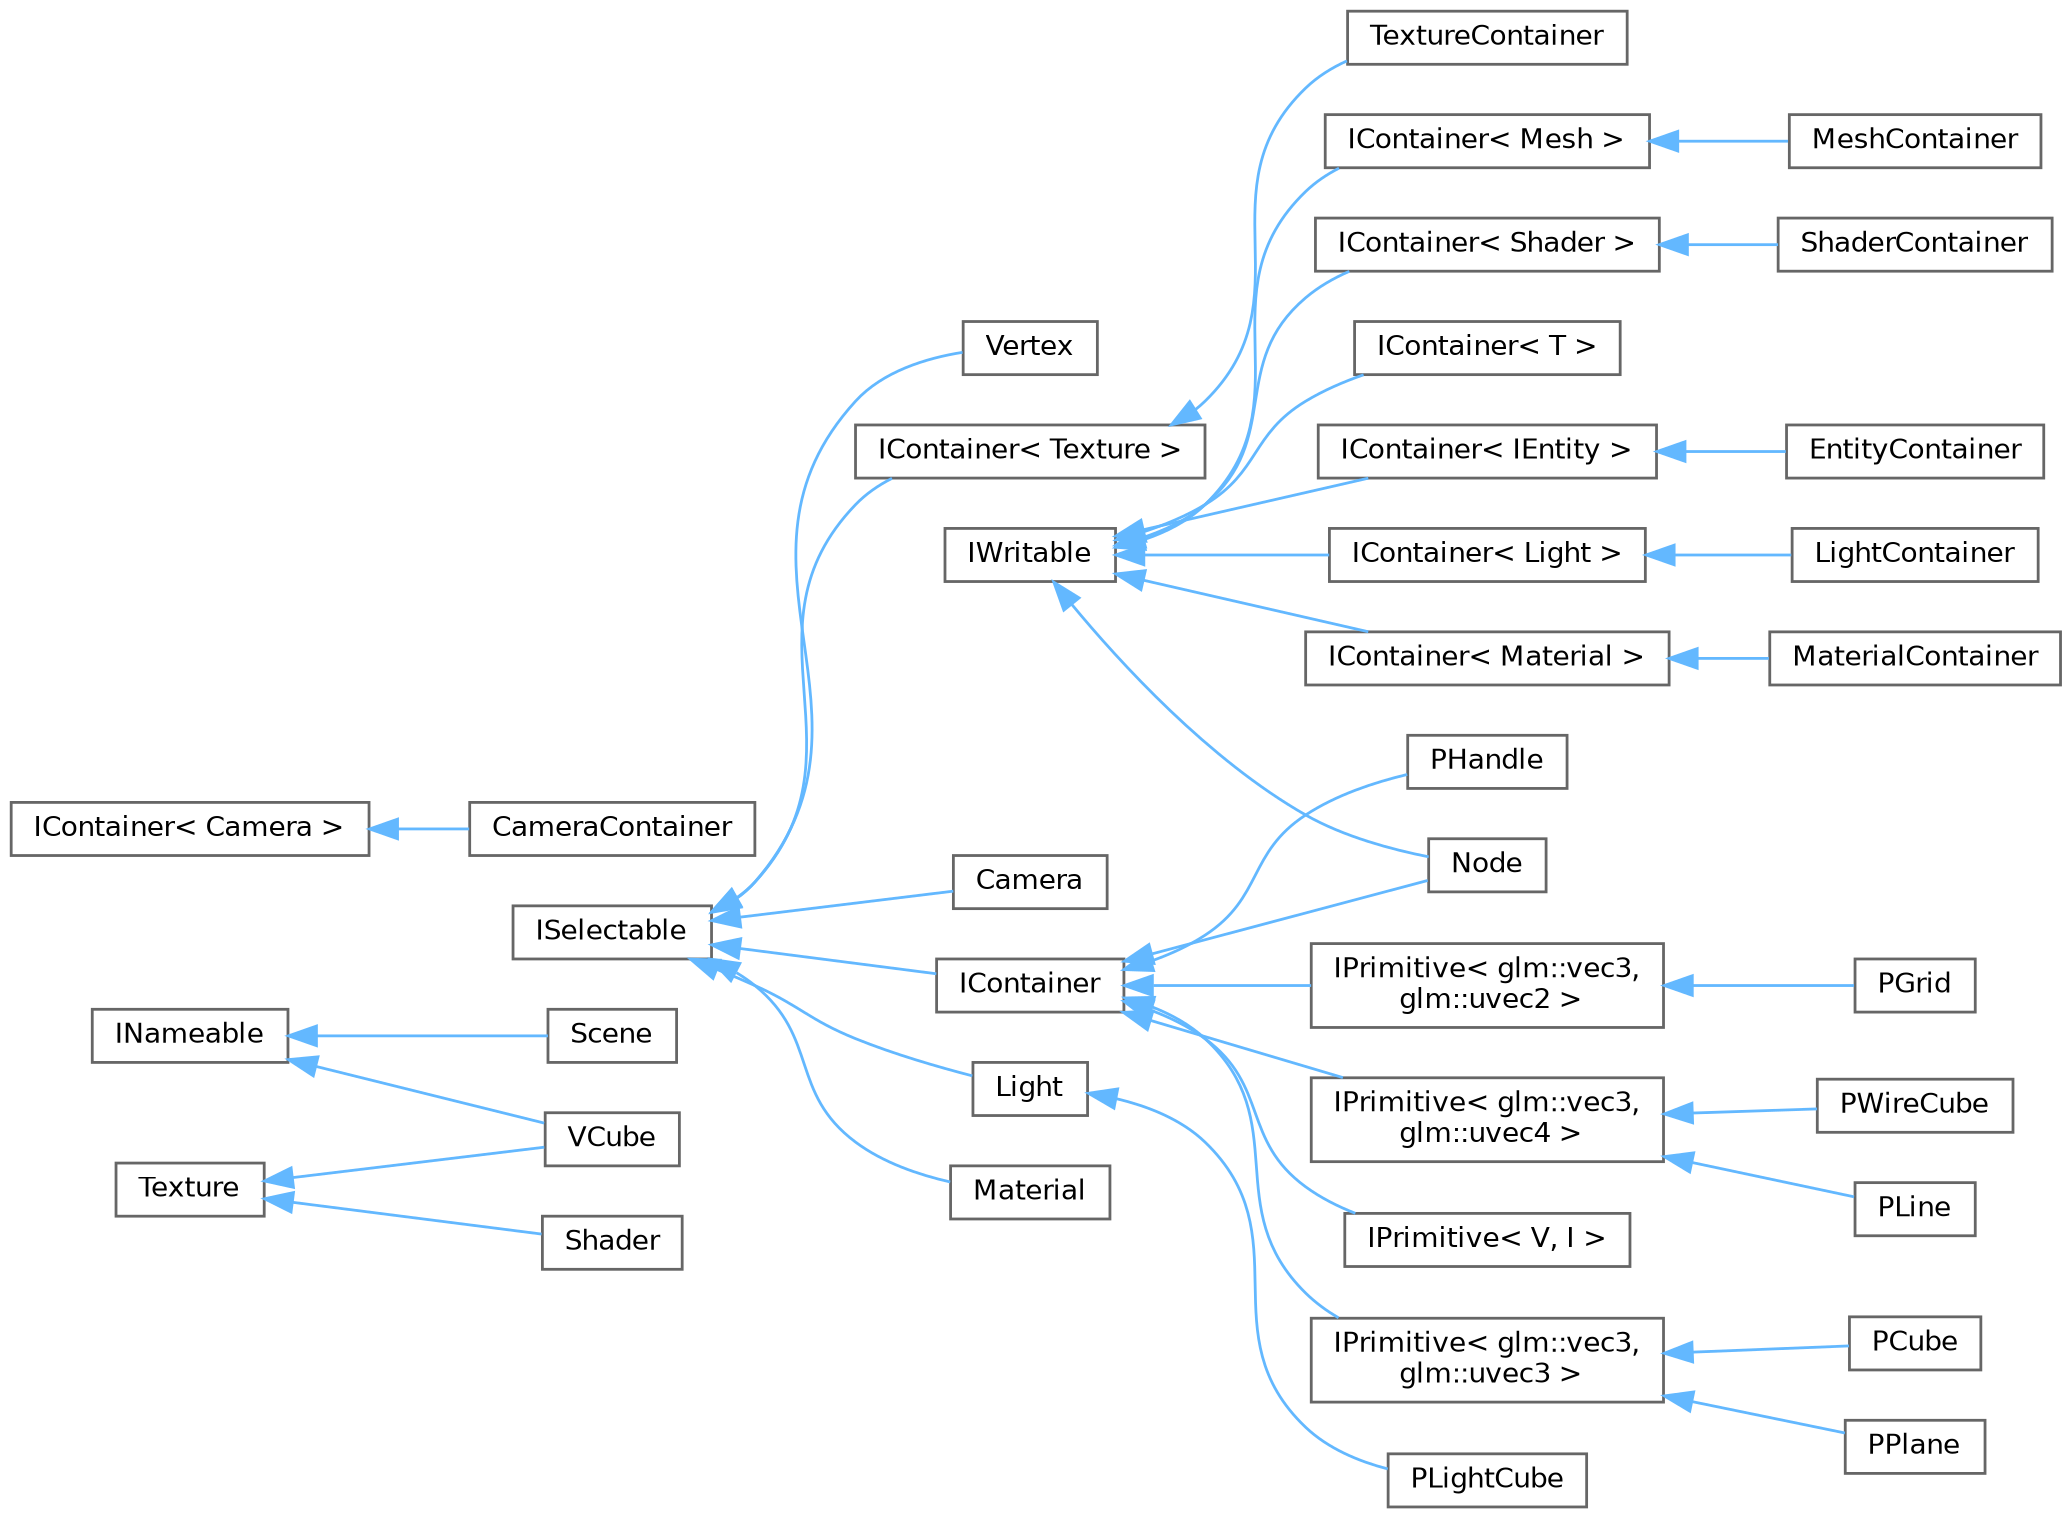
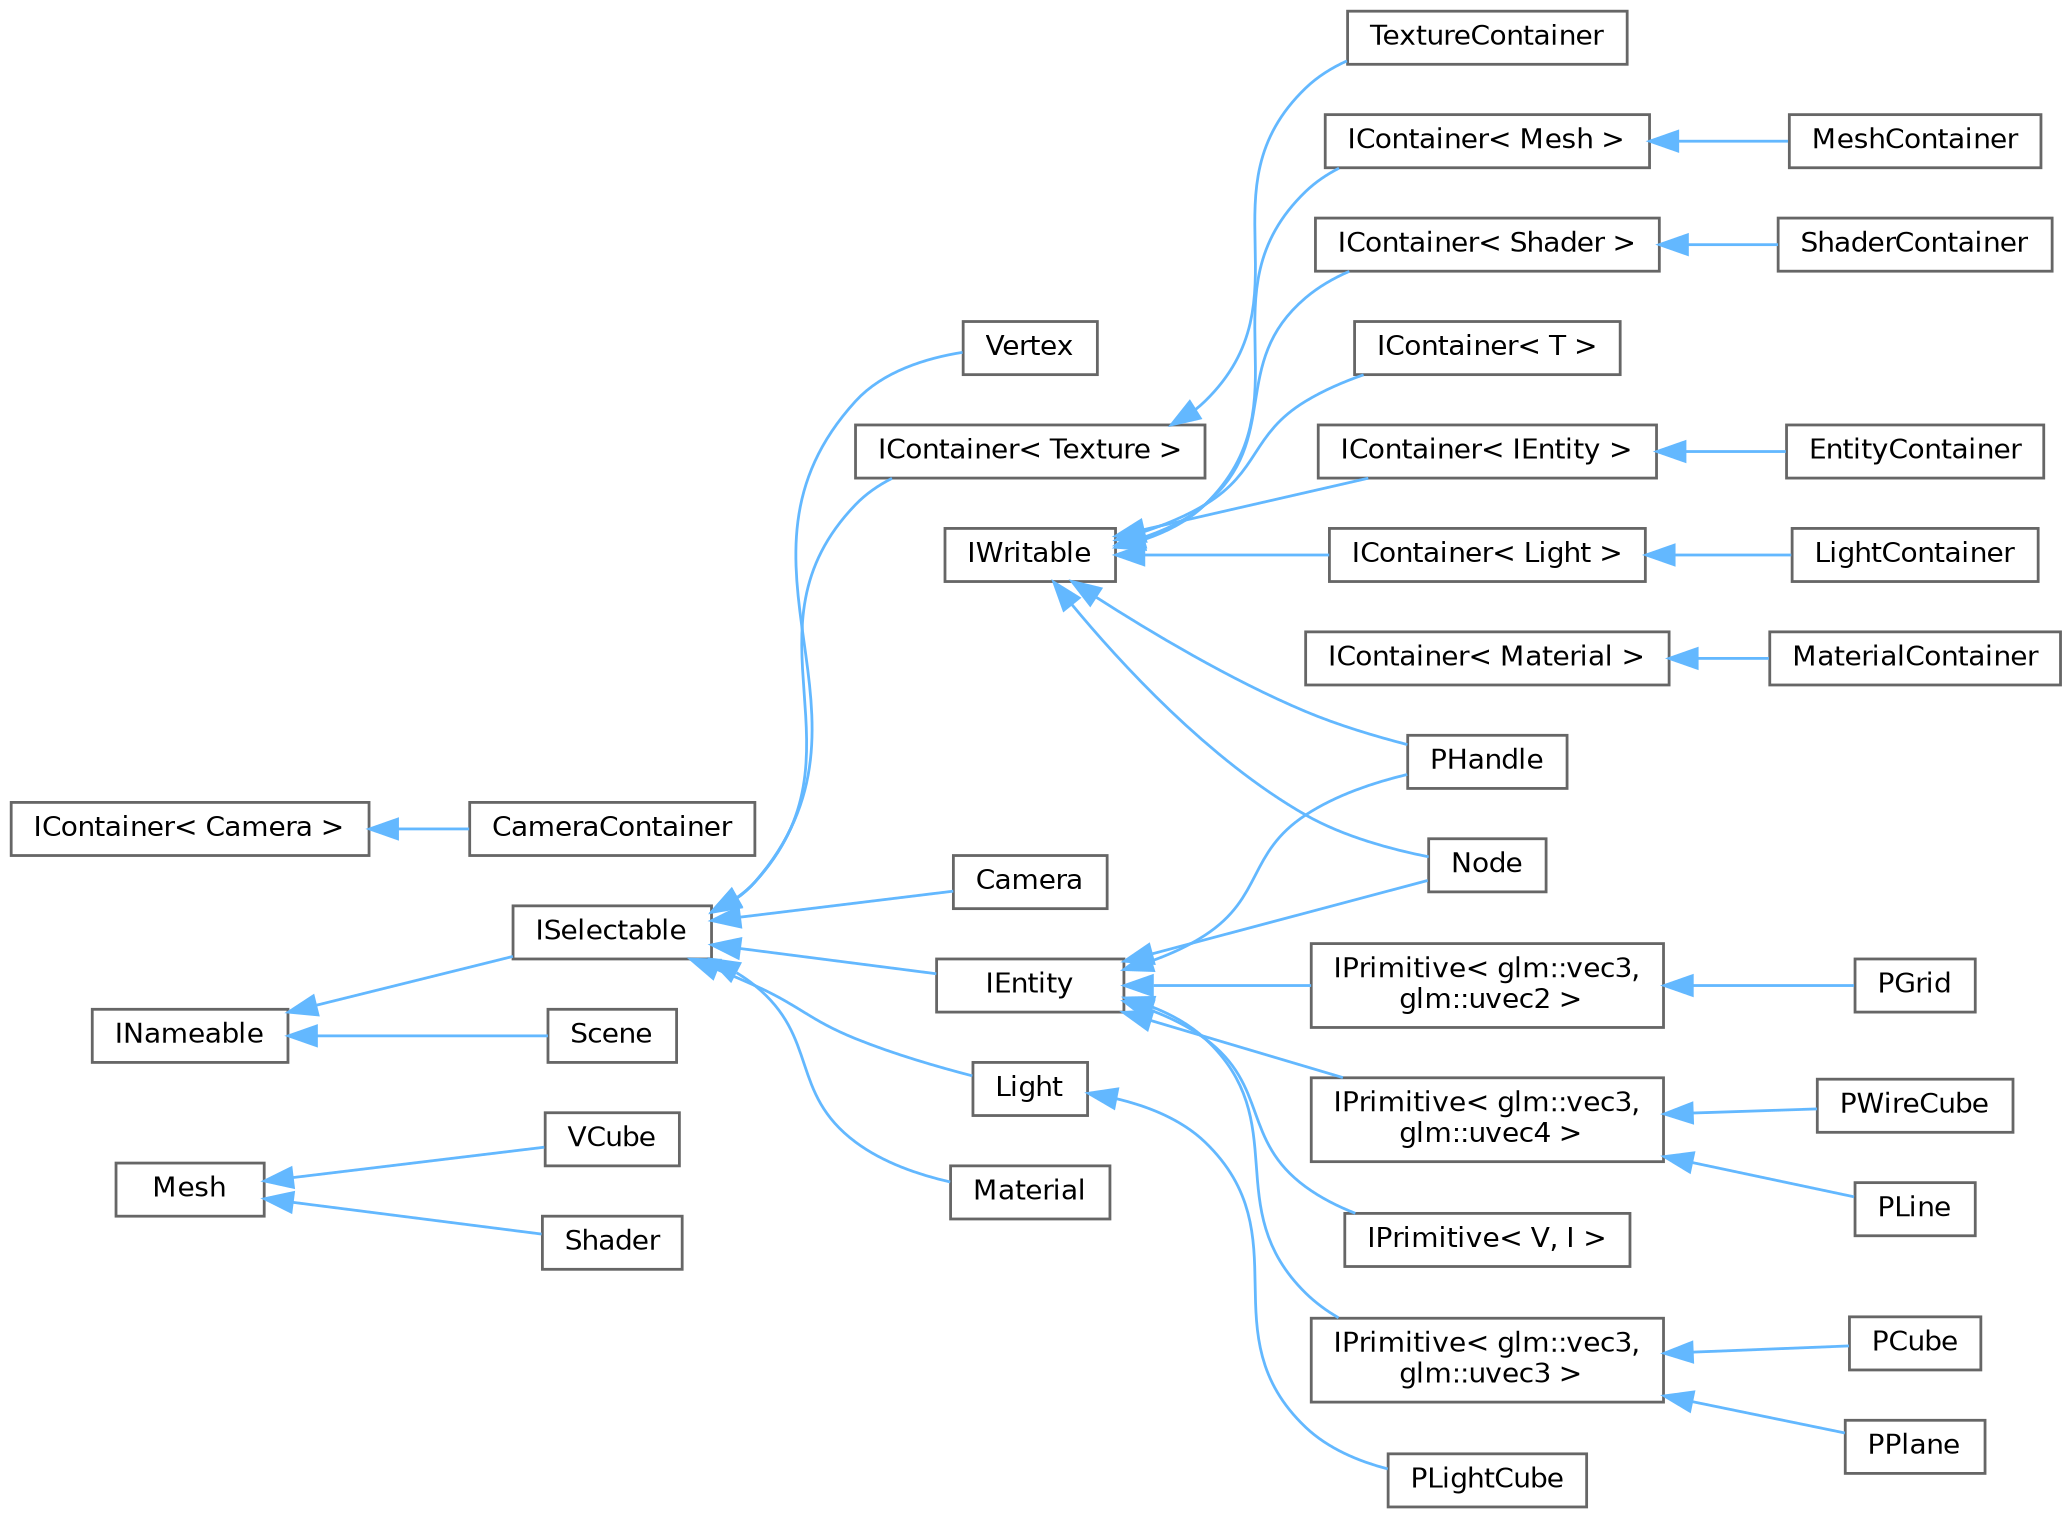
edge "IContainer< Material >" -> "IWritable": now "PHandle" -> "IWritable"
node "IContainer": label "IContainer" -> "IEntity"
edge "VCube" -> "INameable": now "ISelectable" -> "INameable"
node "Texture": label "Texture" -> "Mesh"
